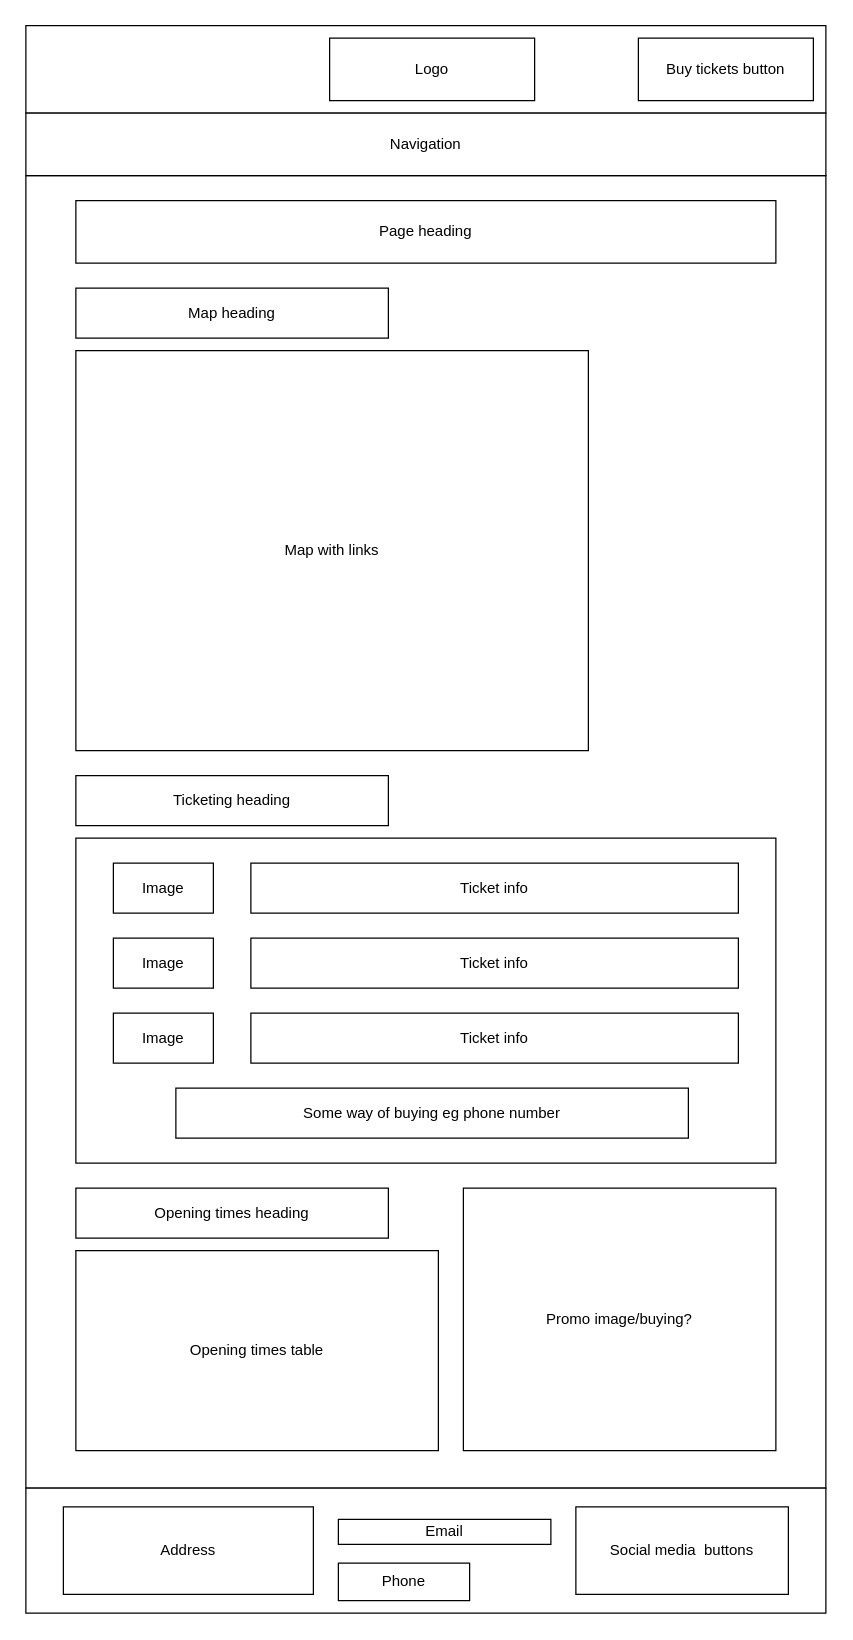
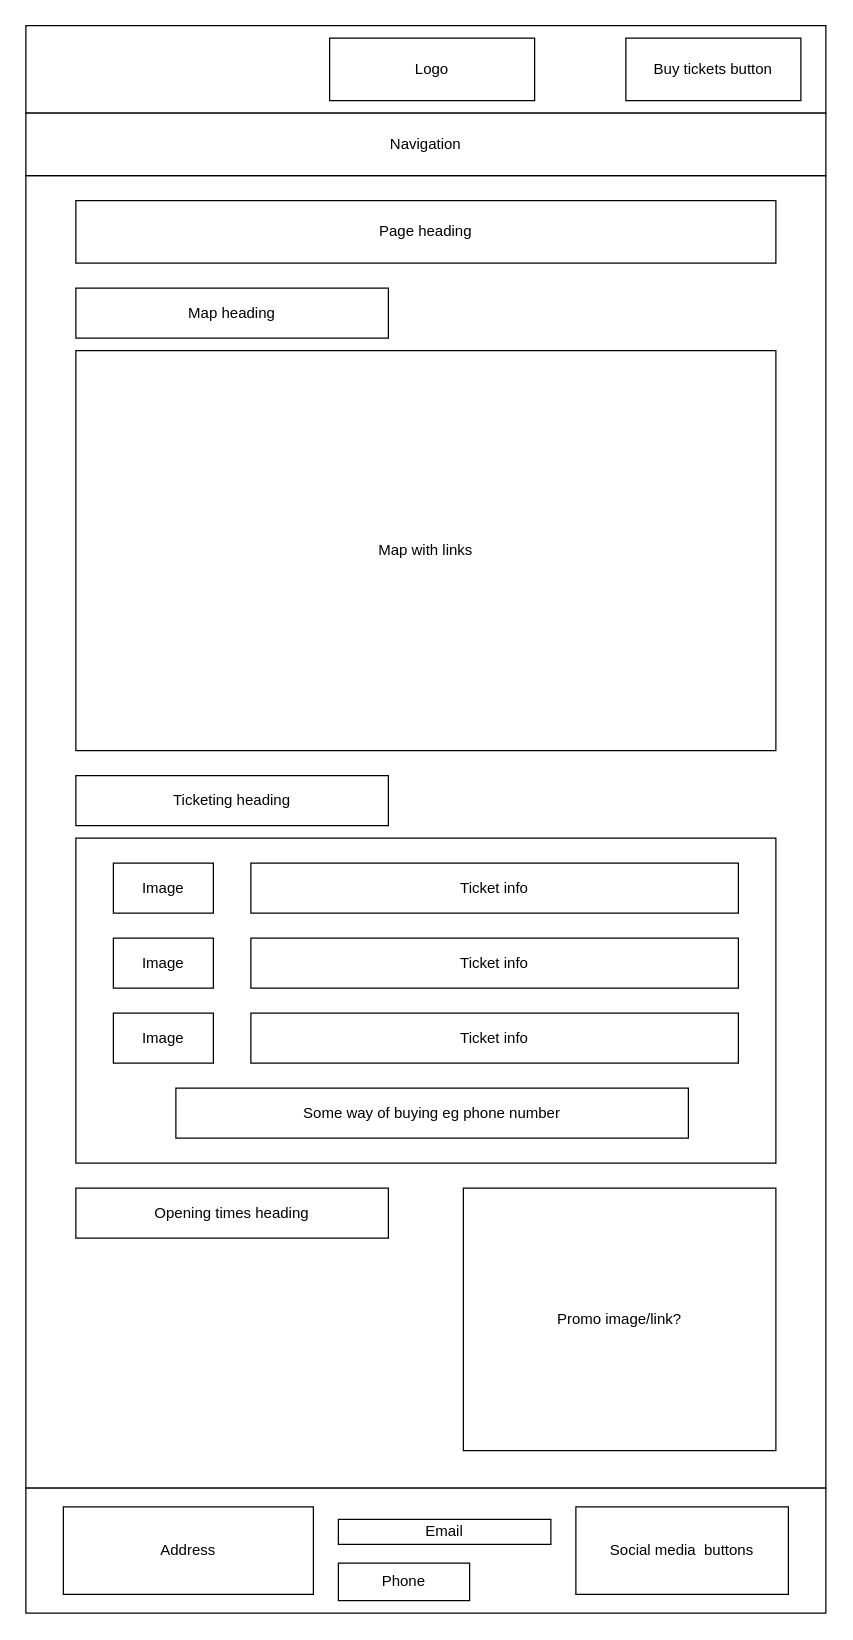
node "Buy tickets button": moved (726, 69) -> (713, 69)
node "Map with links": size 513x400 -> 700x400
node "Promo image/buying?": label "Promo image/buying?" -> "Promo image/link?"
node "Opening times table": removed
